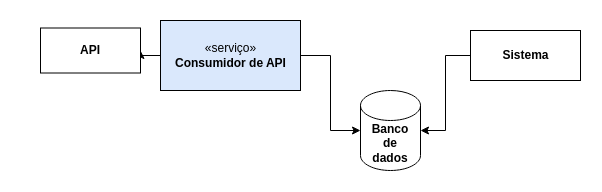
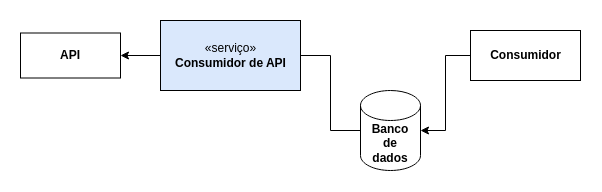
node "API": moved (91, 51) -> (71, 56)
node "Sistema": label "Sistema" -> "Consumidor"
edge "«serviço» Consumidor de API" -> "Banco de dados": arrowhead classic -> none
